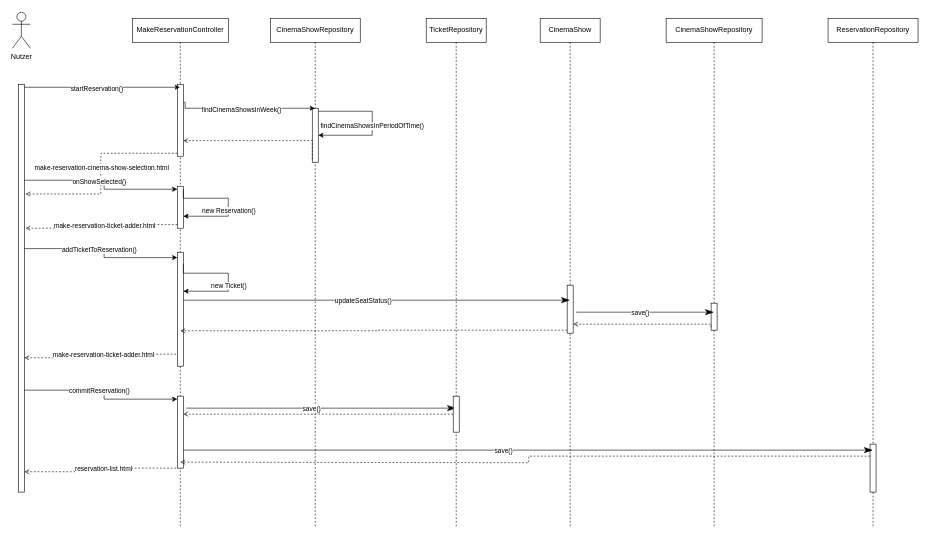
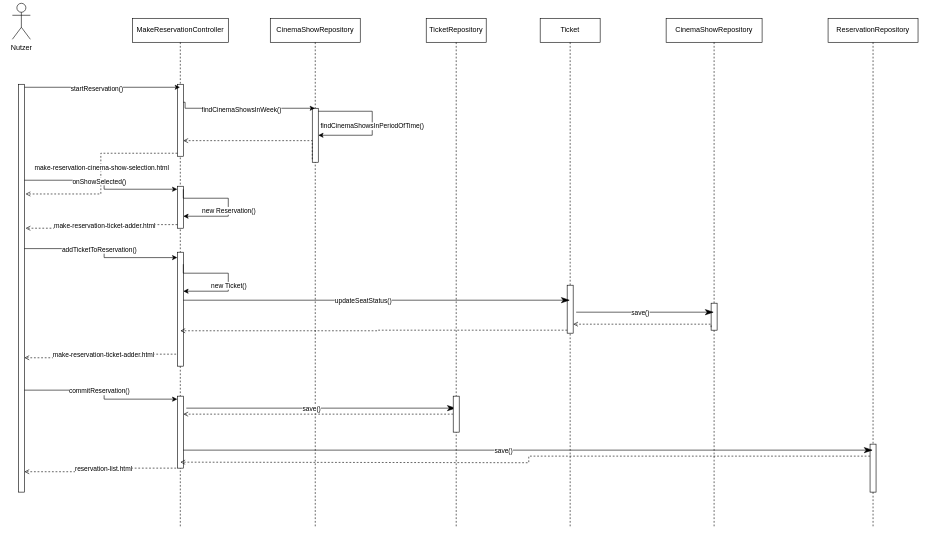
node "Nutzer": moved (21, 30) -> (21, 21)
node "CinemaShow": label "CinemaShow" -> "Ticket"
